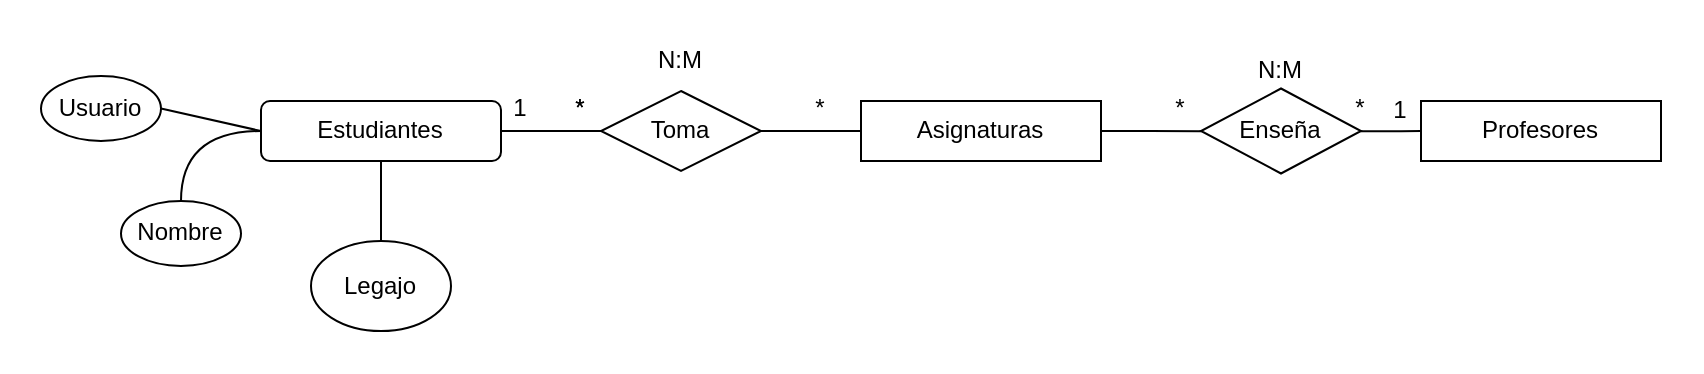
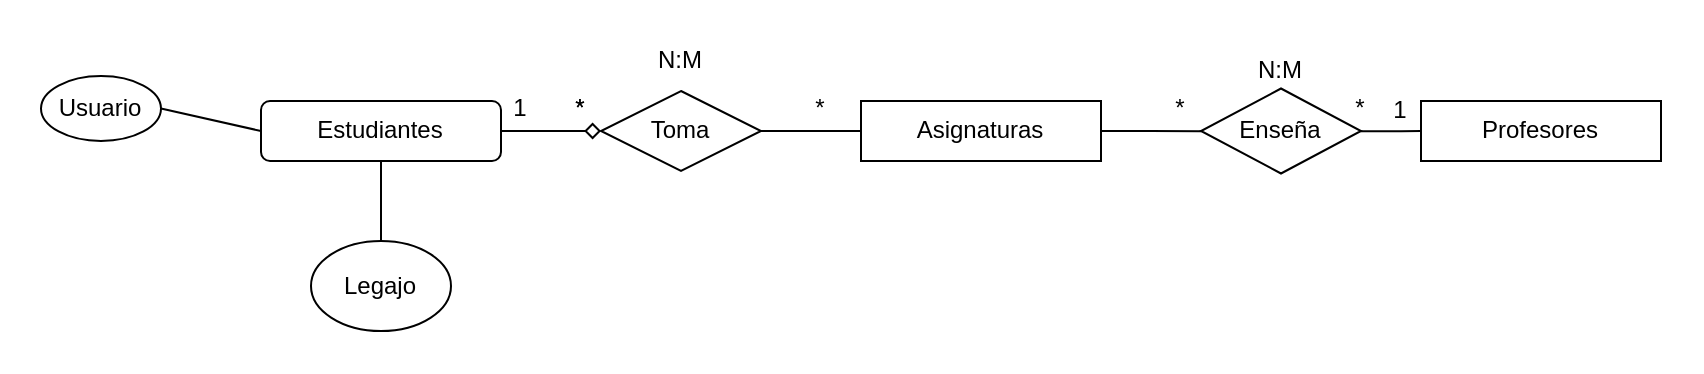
edge "Estudiantes" -- "Toma": arrowhead none -> diamond
edge "Estudiantes" -- "Nombre": removed
node "Nombre": removed
